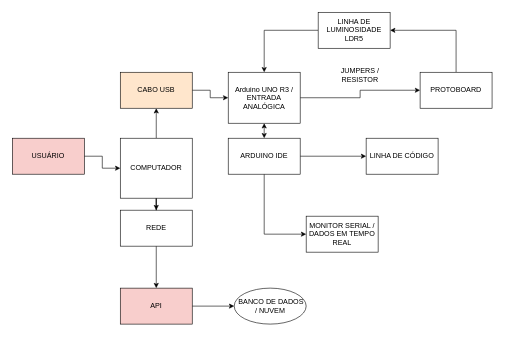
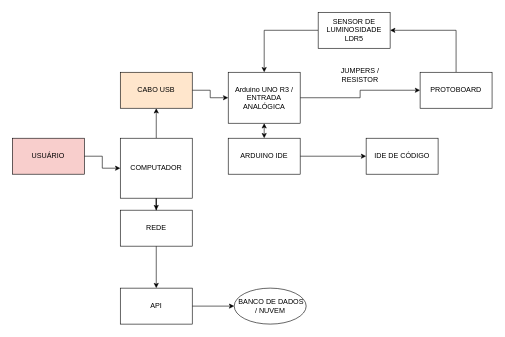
node "LINHA DE LUMINOSIDADE LDR5": label "LINHA DE LUMINOSIDADE LDR5" -> "SENSOR DE LUMINOSIDADE LDR5"
node "LINHA DE CÓDIGO": label "LINHA DE CÓDIGO" -> "IDE DE CÓDIGO"
edge "ARDUINO IDE" -> "MONITOR SERIAL / DADOS EM TEMPO REAL": removed
node "MONITOR SERIAL / DADOS EM TEMPO REAL": removed
node "API": fillcolor #f8cecc -> #ffffff
